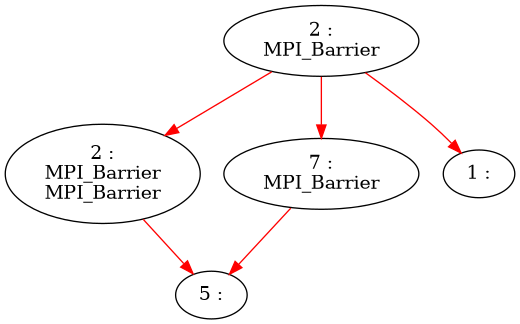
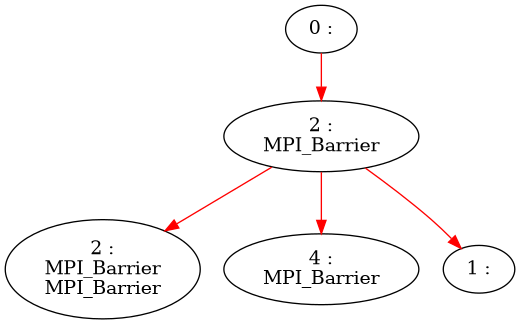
node "0 :": added
node "7 : MPI_Barrier": label "7 : MPI_Barrier" -> "4 : MPI_Barrier"
node "5 :": removed
